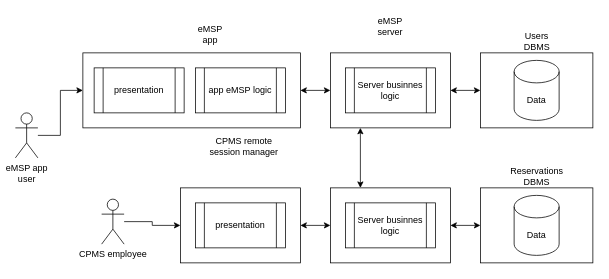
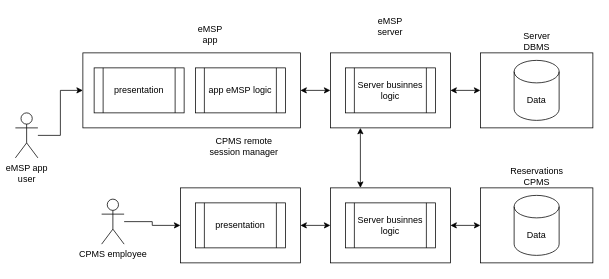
node "Users DBMS": label "Users DBMS" -> "Server DBMS"
node "Reservations DBMS": label "Reservations DBMS" -> "Reservations CPMS"
